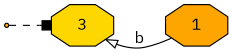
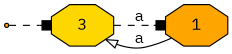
edge "3" -> "1": added, label "a"
edge "1" -> "3": label "b" -> "a"
